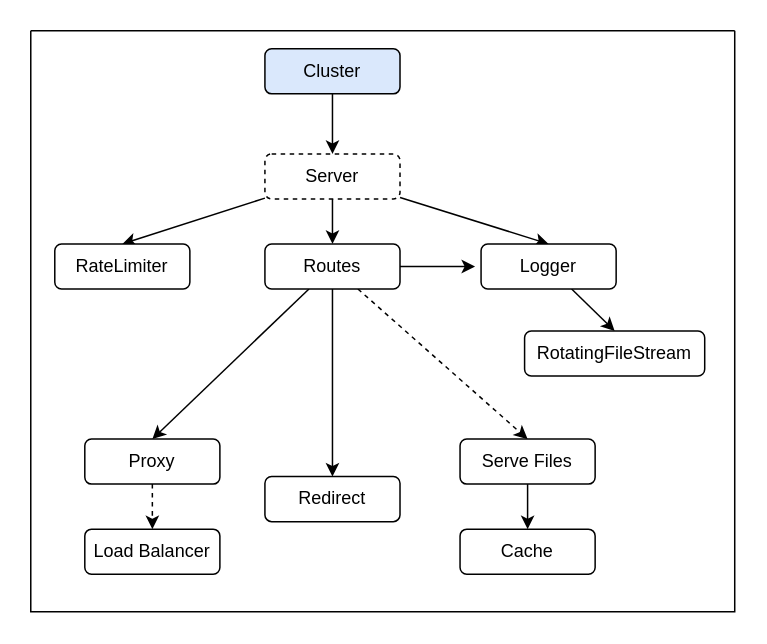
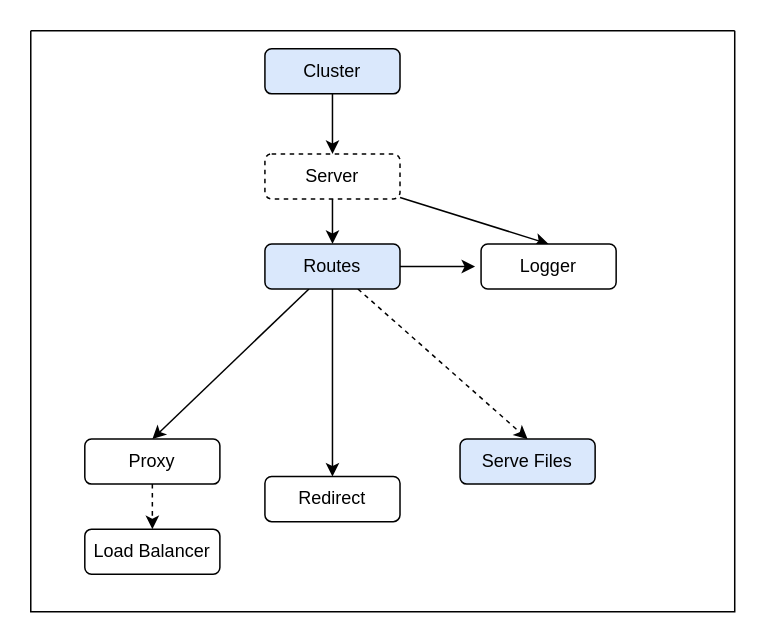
edge "Server" -> "RateLimiter": removed
node "RateLimiter": removed
node "Routes": fillcolor #ffffff -> #dae8fc
edge "Logger" -> "RotatingFileStream": removed
node "RotatingFileStream": removed
node "Serve Files": fillcolor #ffffff -> #dae8fc
edge "Serve Files" -> "Cache": removed
node "Cache": removed
